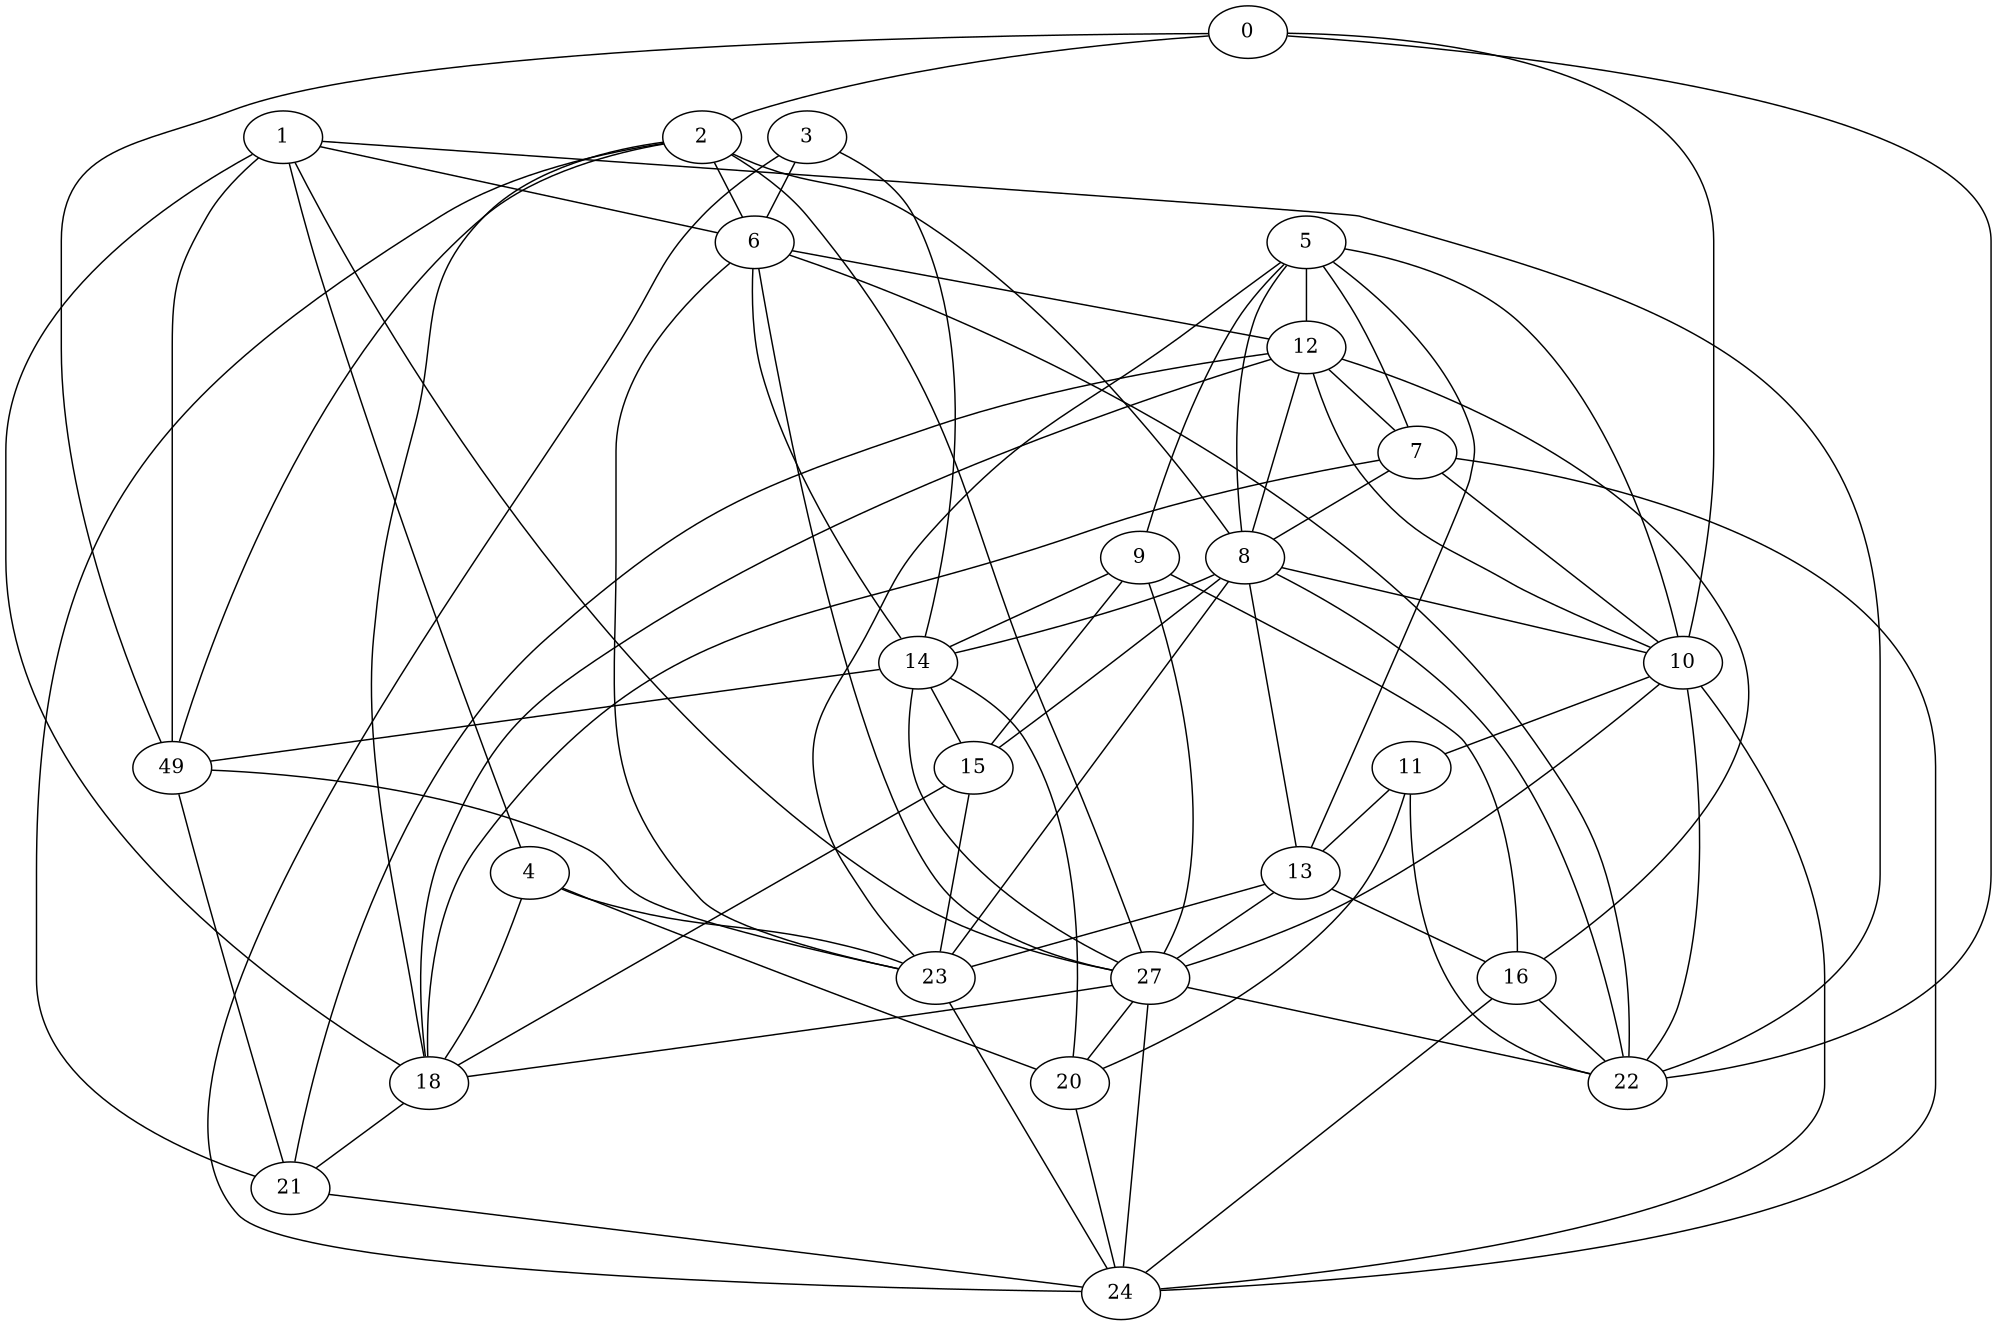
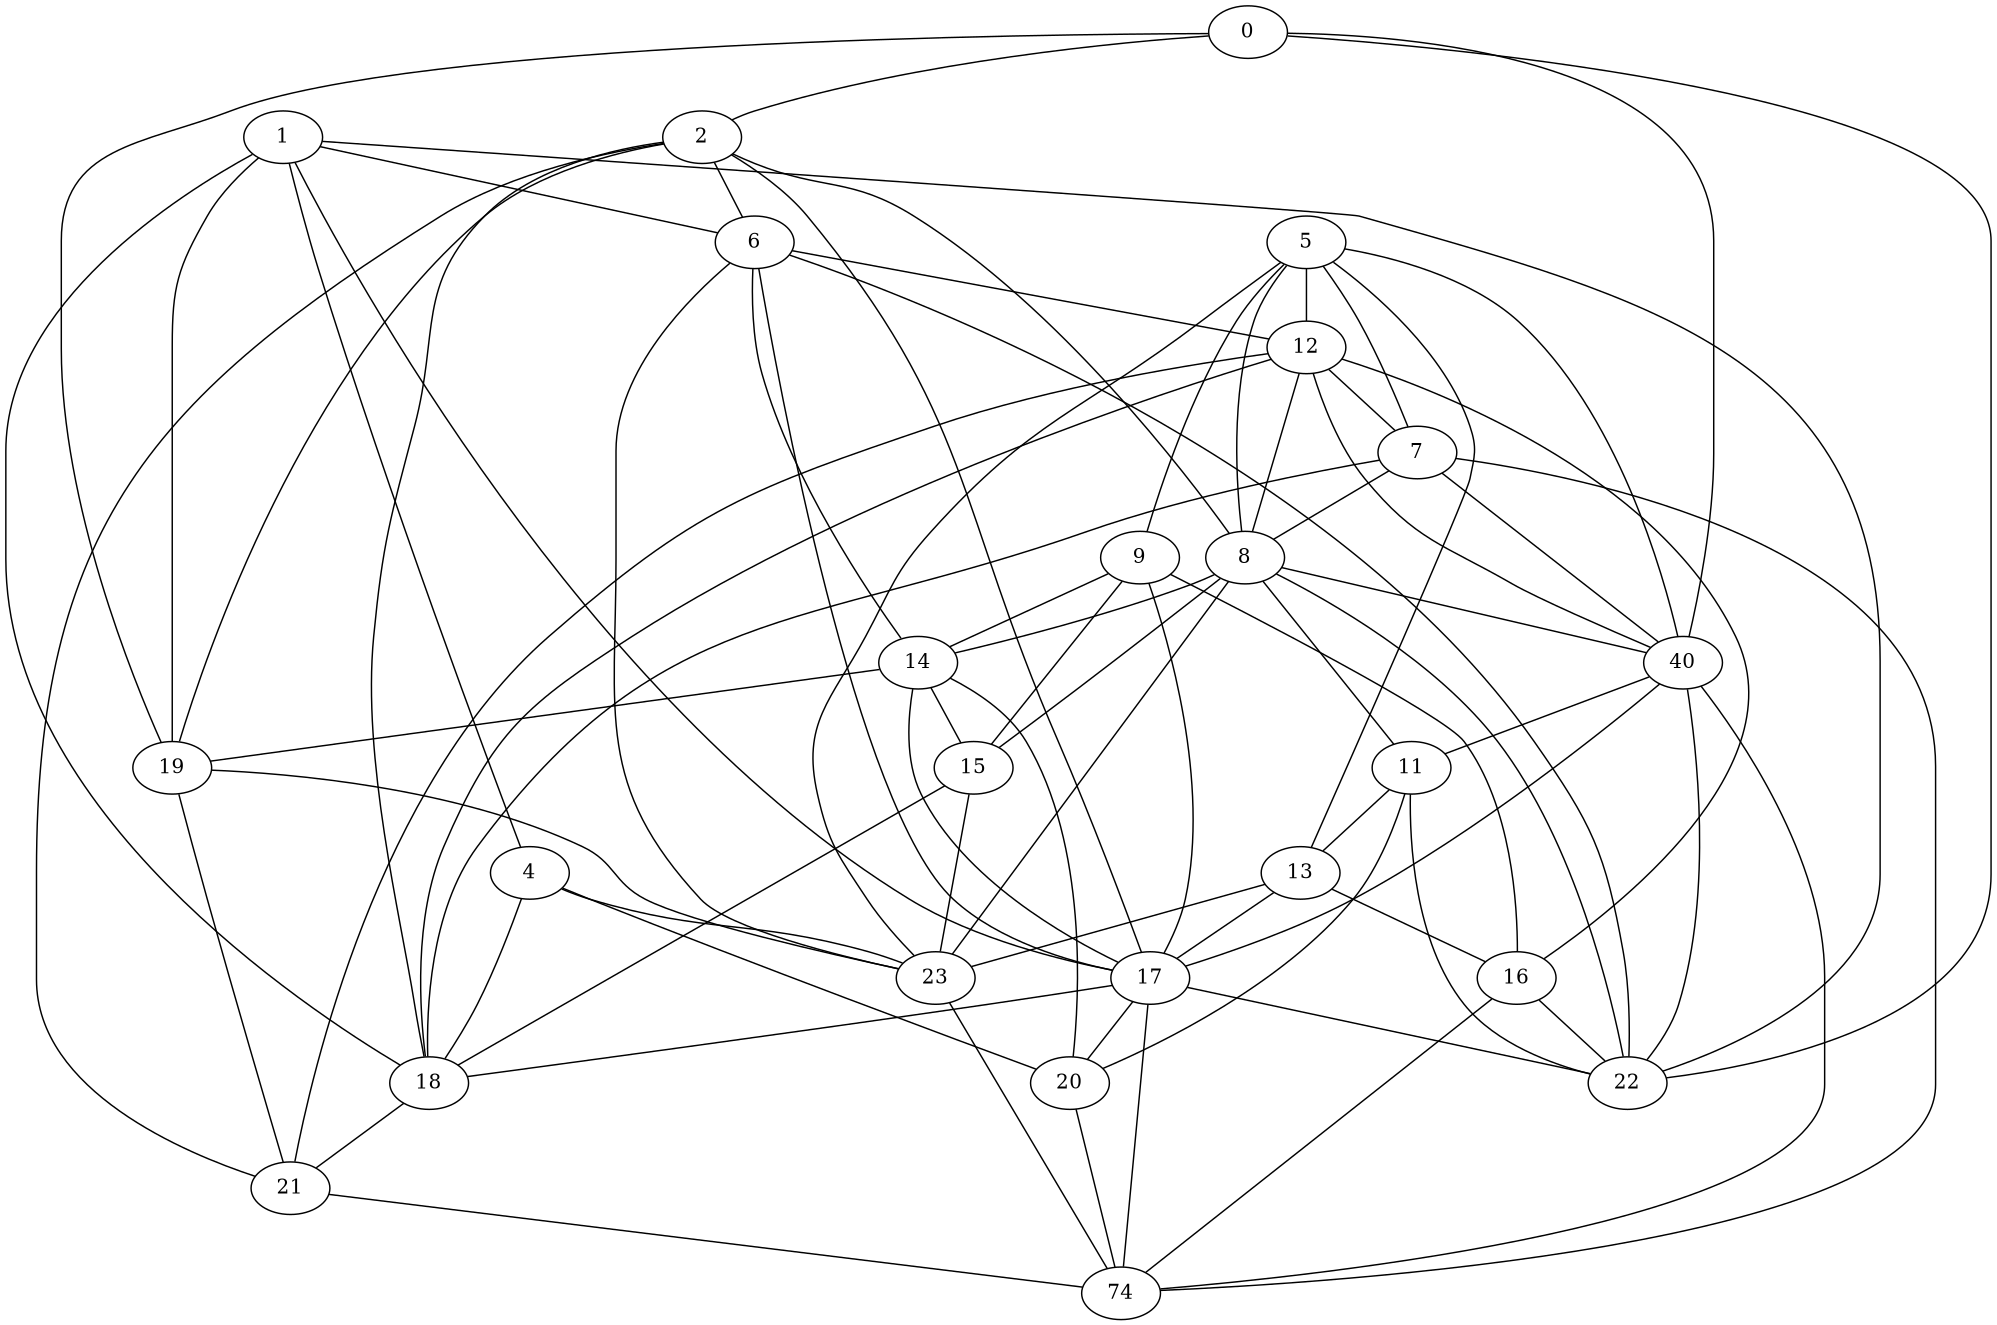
node "3": removed
node "10": label "10" -> "40"
edge "8" -- "13": now "8" -- "11"
node "49": label "49" -> "19"
node "27": label "27" -> "17"
node "24": label "24" -> "74"
